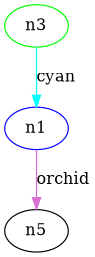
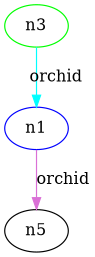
edge "n3" -> "n1": label "cyan" -> "orchid"
